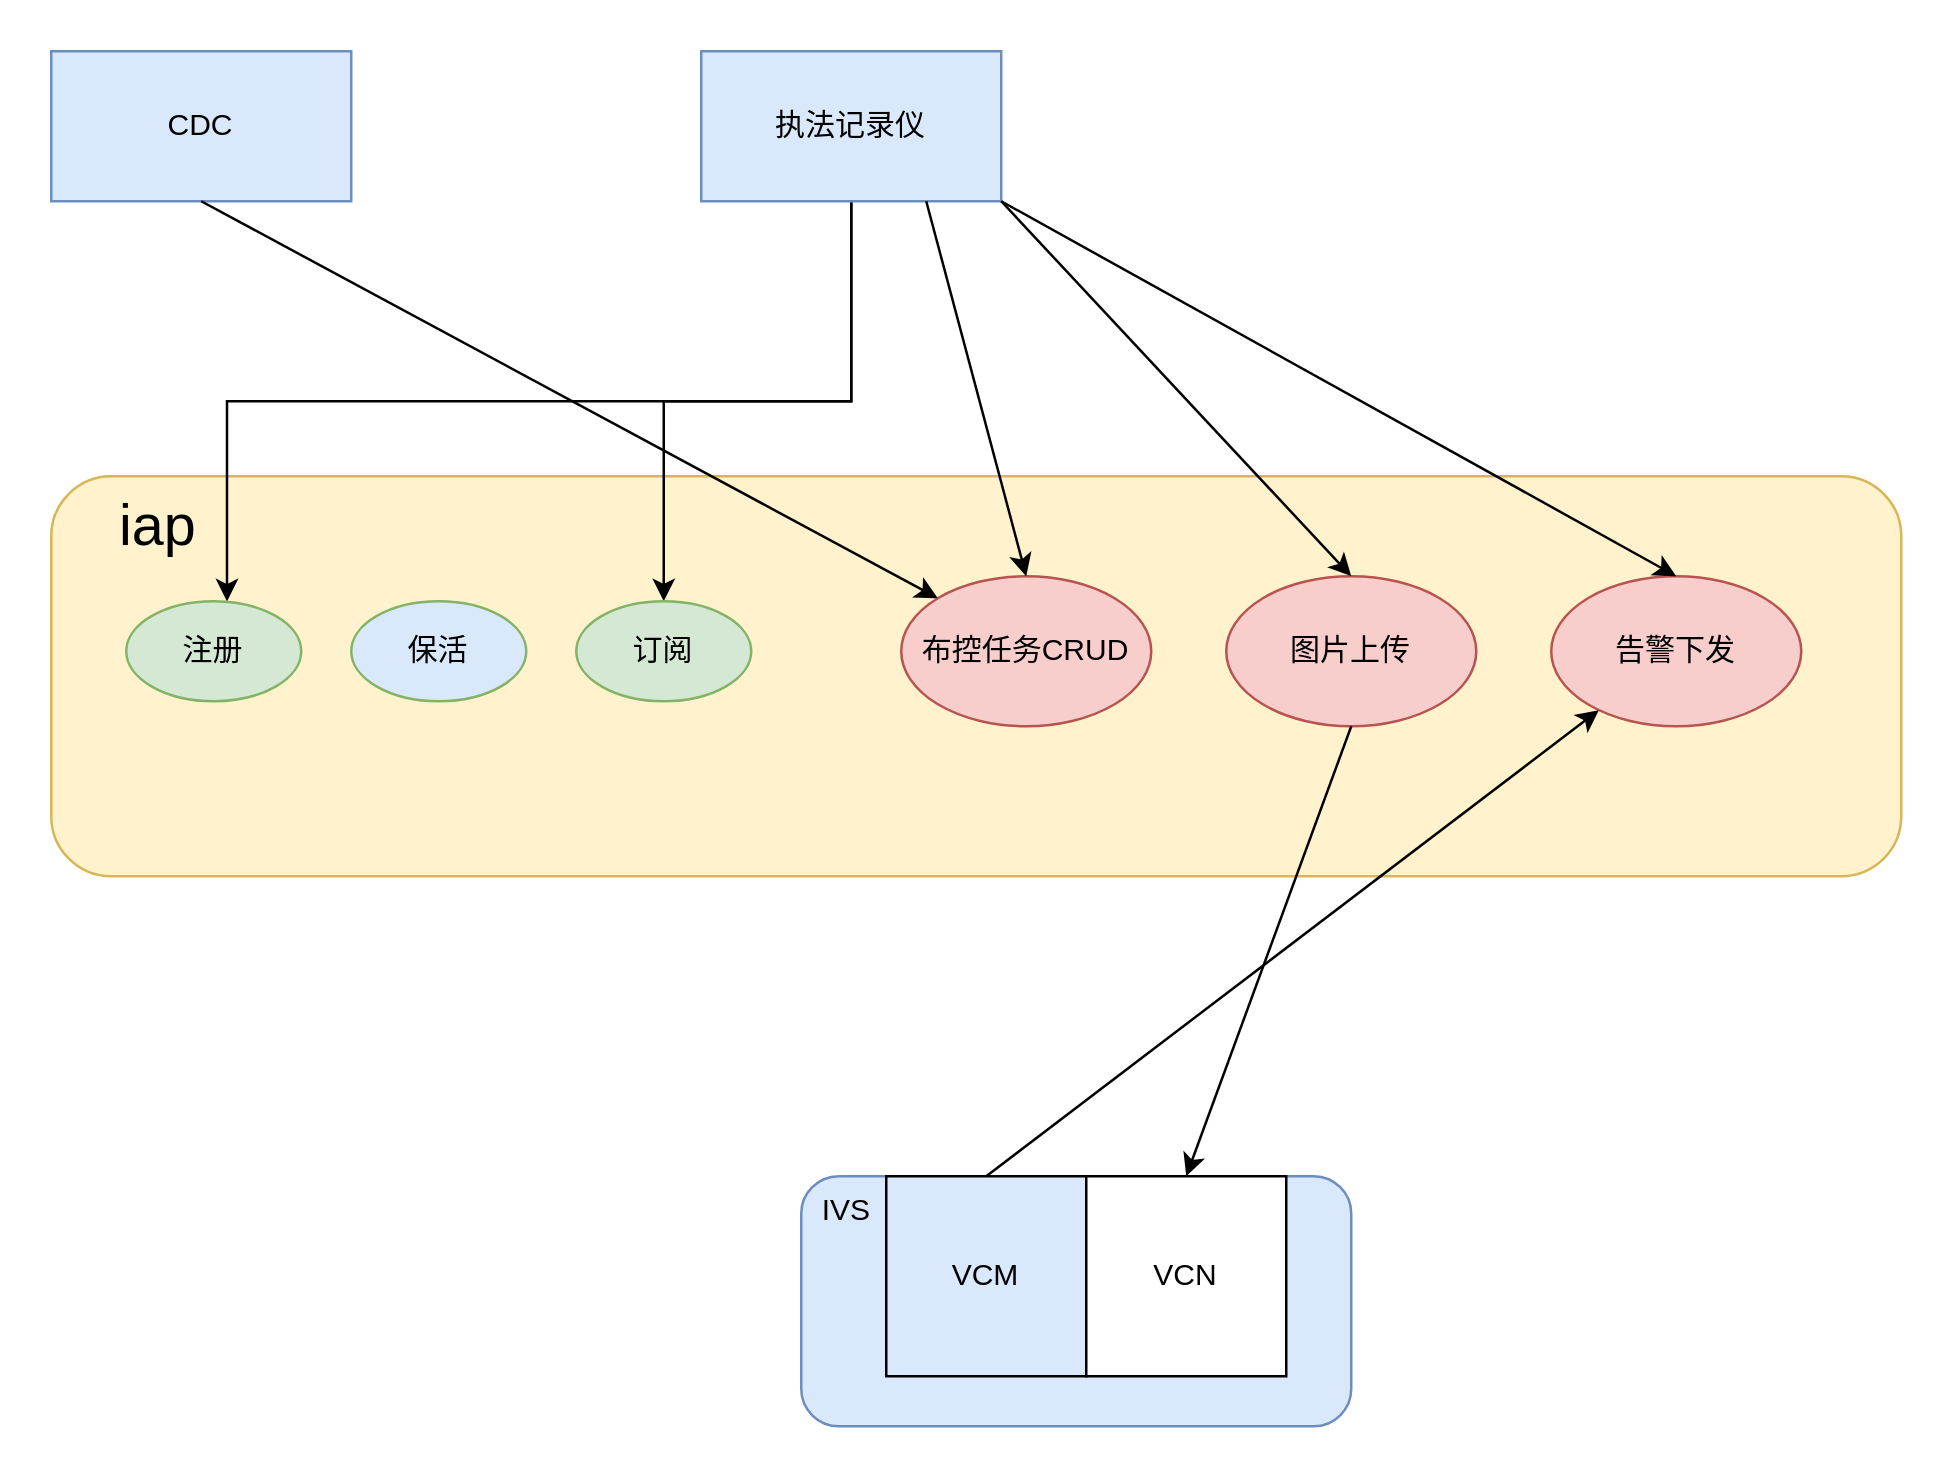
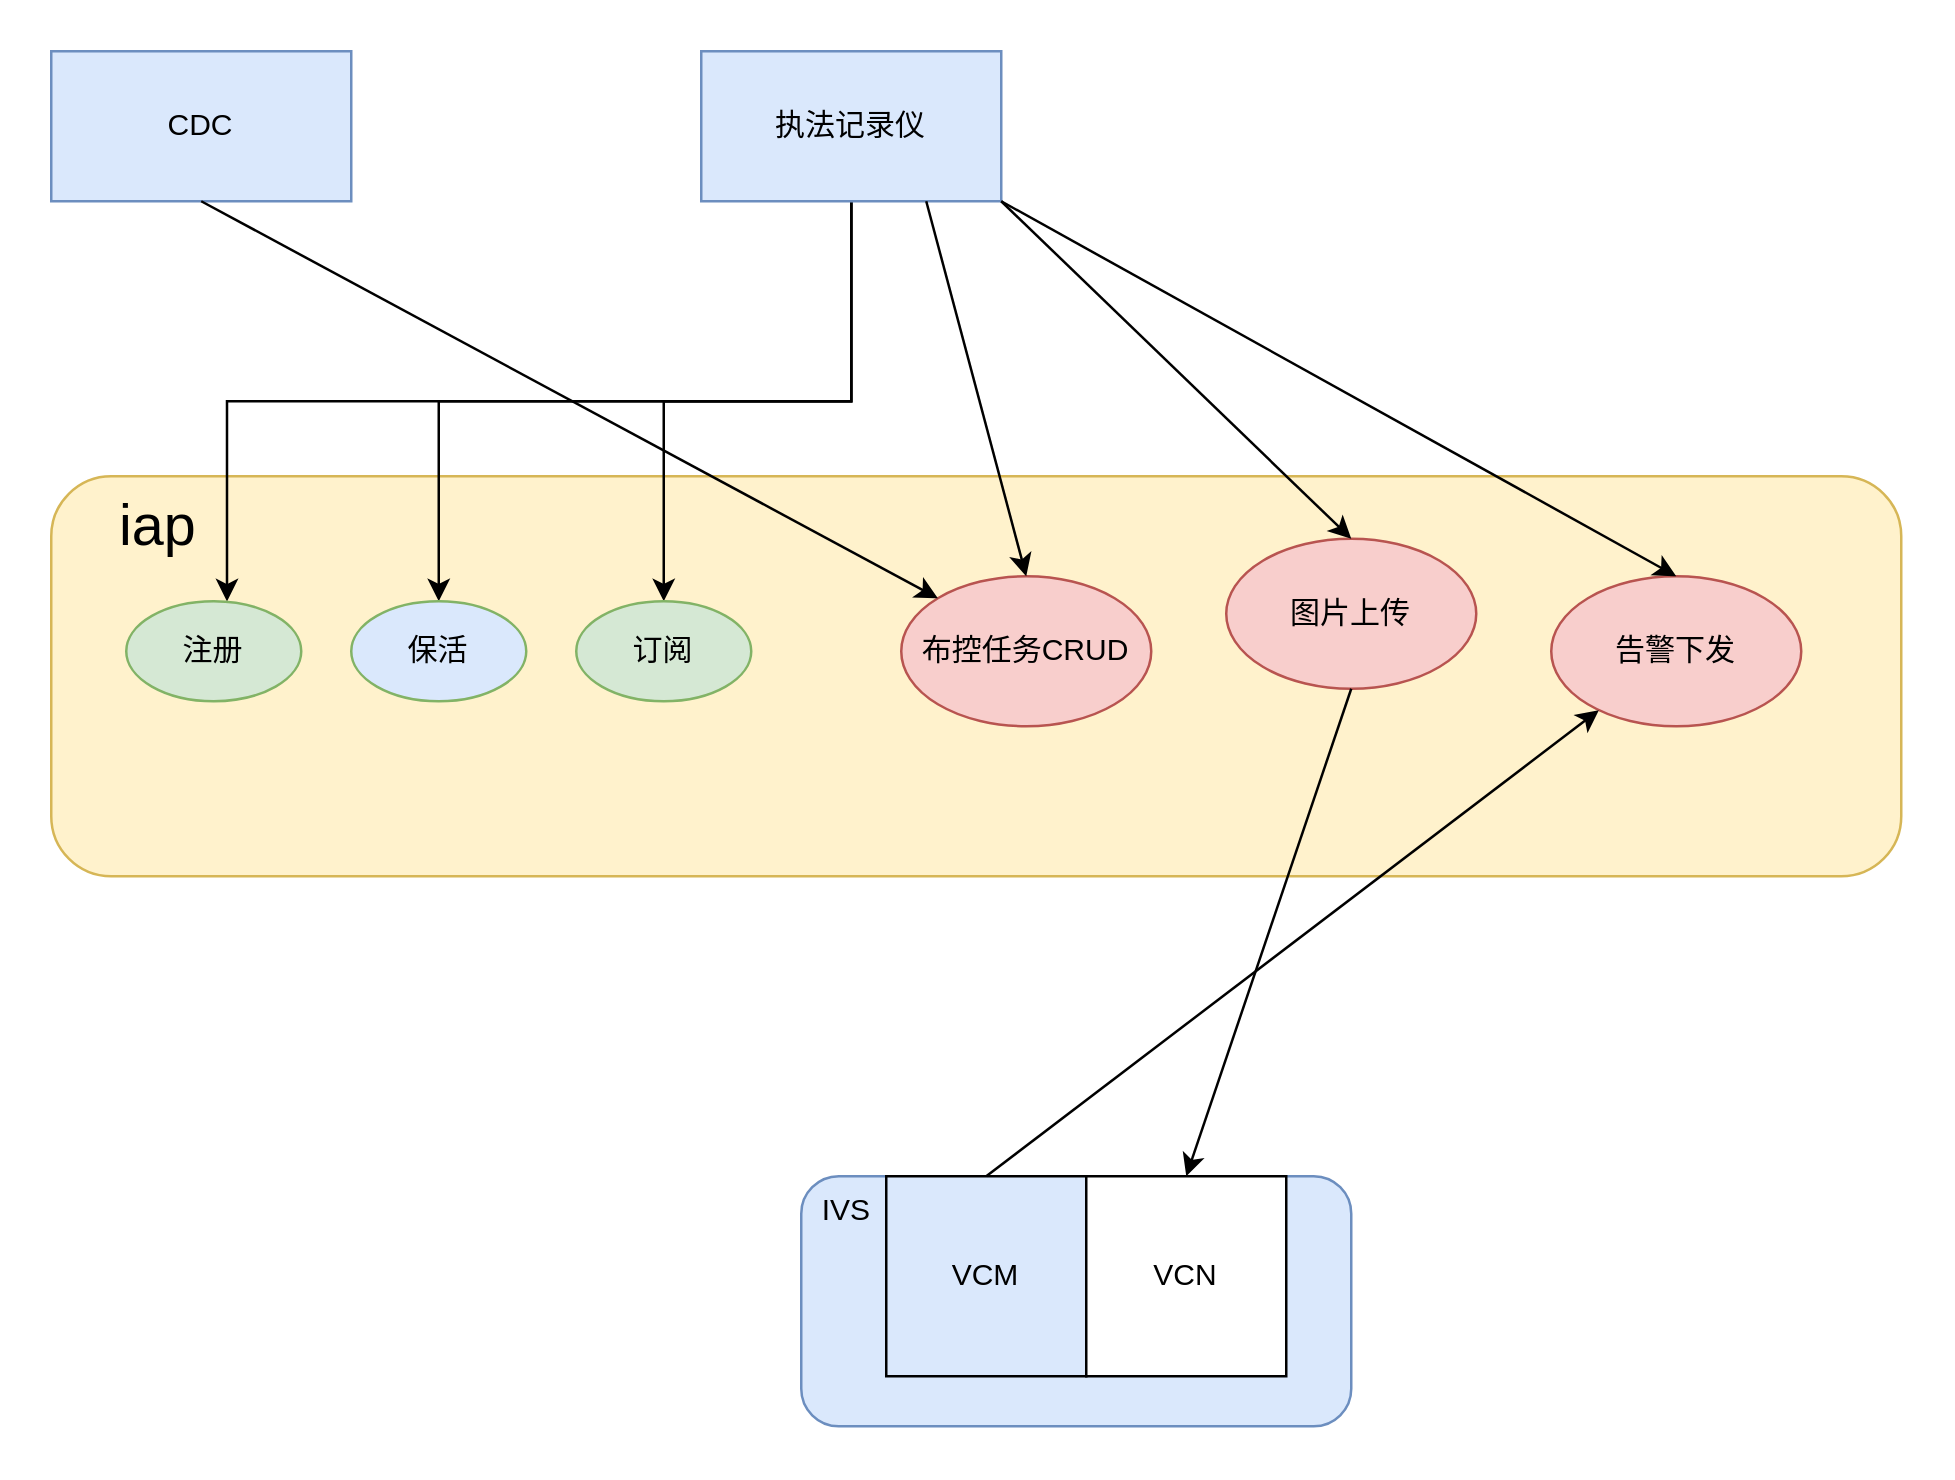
edge "执法记录仪" -> "保活": added
node "图片上传": moved (1351, 651) -> (1351, 614)
